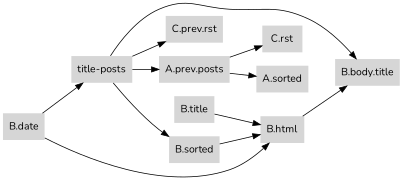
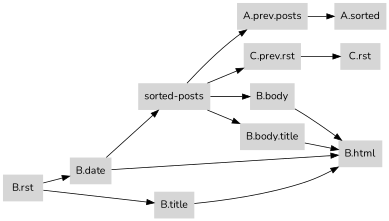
edge "A.prev.posts" -> "C.rst": now "C.prev.rst" -> "C.rst"
node "title-posts": label "title-posts" -> "sorted-posts"
edge "B.html" -> "B.body.title": reversed
node "B.sorted": label "B.sorted" -> "B.body"
node "B.rst": added
